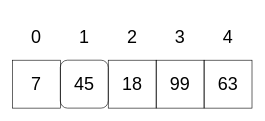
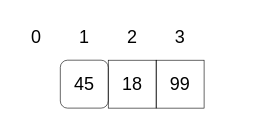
node "4": removed
node "7": removed
node "63": removed
